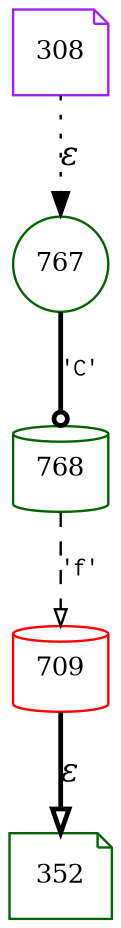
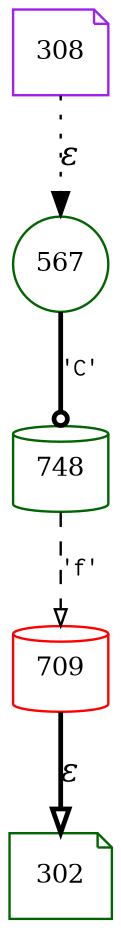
node "767": label "767" -> "567"
node "768": label "768" -> "748"
node "352": label "352" -> "302"
